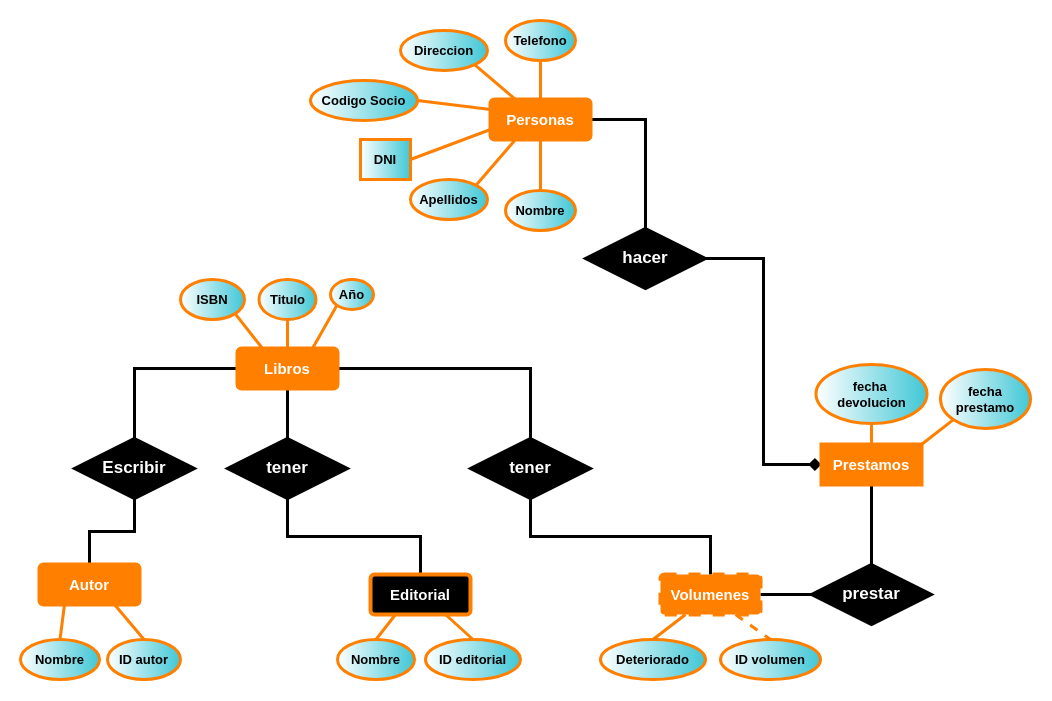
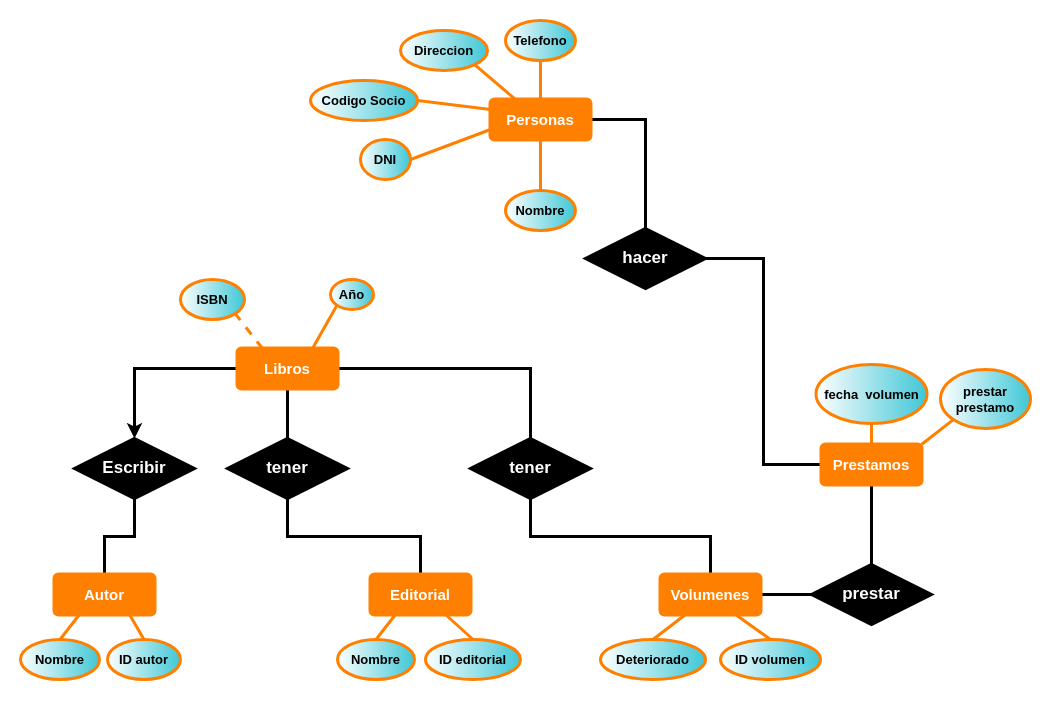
node "DNI": shape rectangle -> ellipse
edge "Personas" -- "Apellidos": removed
node "Apellidos": removed
node "Titulo": removed
edge "ISBN" -- "Libros": style solid -> dashed
edge "Titulo" -- "Libros": removed
node "fecha devolucion": label "fecha devolucion" -> "fecha volumen"
node "fecha prestamo": label "fecha prestamo" -> "prestar prestamo"
edge "Libros" -- "Escribir": arrowhead none -> classic
edge "hacer" -> "Prestamos": arrowhead diamond -> none
node "Prestamos": shape rectangle -> rounded rectangle
node "Autor": moved (90, 585) -> (105, 595)
node "Editorial": fillcolor #000000 -> #ff8000
node "Volumenes": style dashed -> solid
edge "Volumenes" -- "ID volumen": style dashed -> solid
